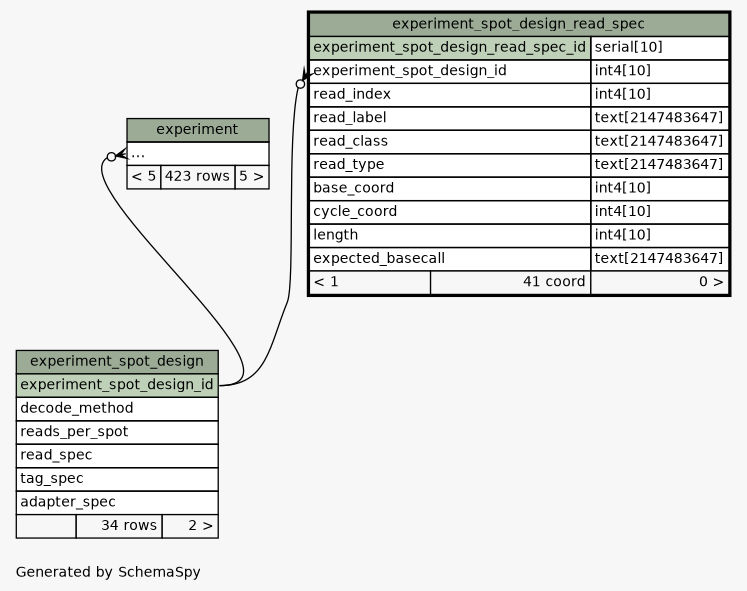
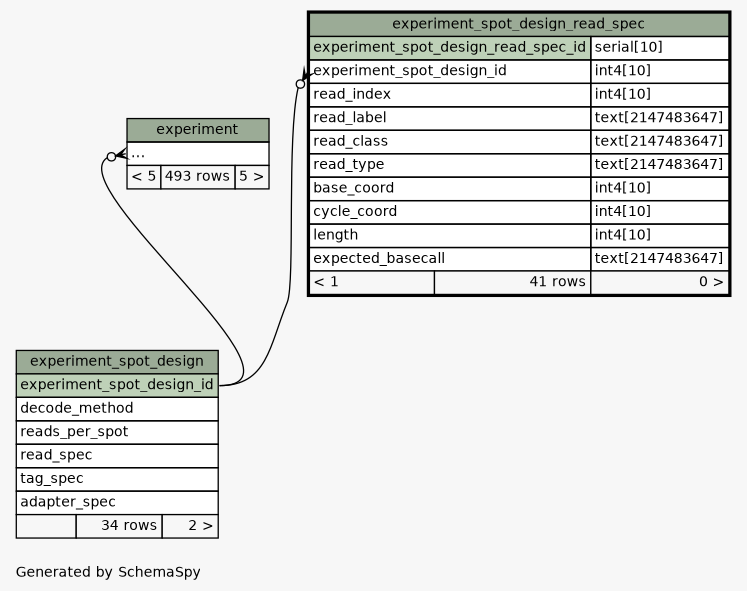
node "experiment": text "423 rows" -> "493 rows"
node "experiment_spot_design_read_spec": text "41 coord" -> "41 rows"
